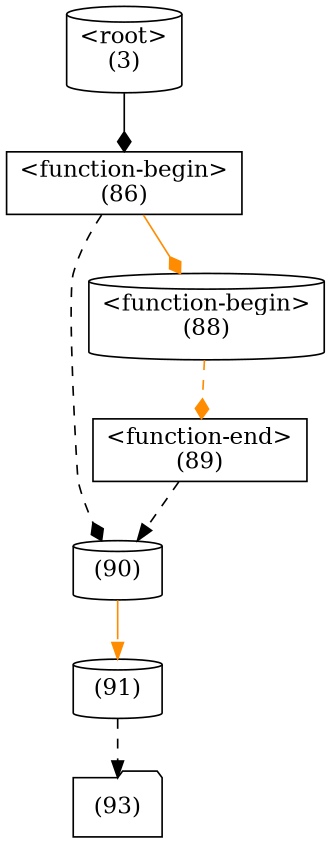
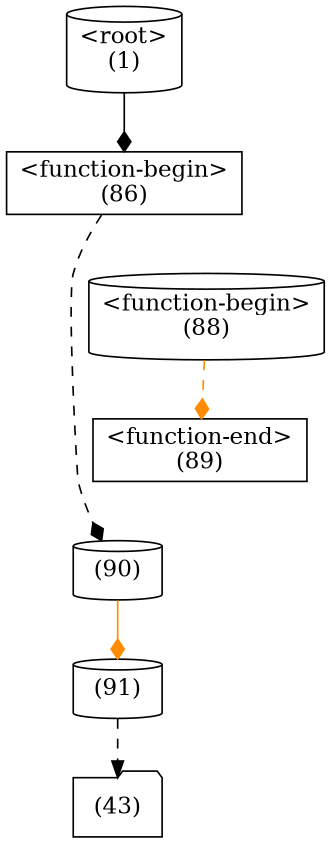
node "<root> (3)": label "<root> (3)" -> "<root> (1)"
edge "<function-begin> (86)" -> "<function-begin> (88)": removed
edge "<function-end> (89)" -> "(90)": removed
edge "(90)" -> "(91)": arrowhead normal -> diamond
node "(93)": label "(93)" -> "(43)"
